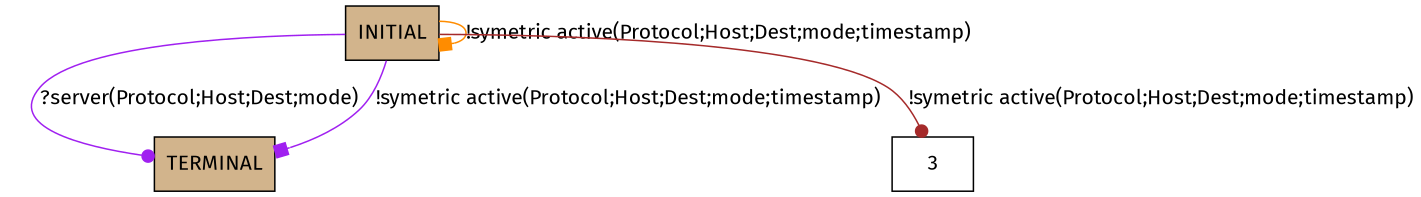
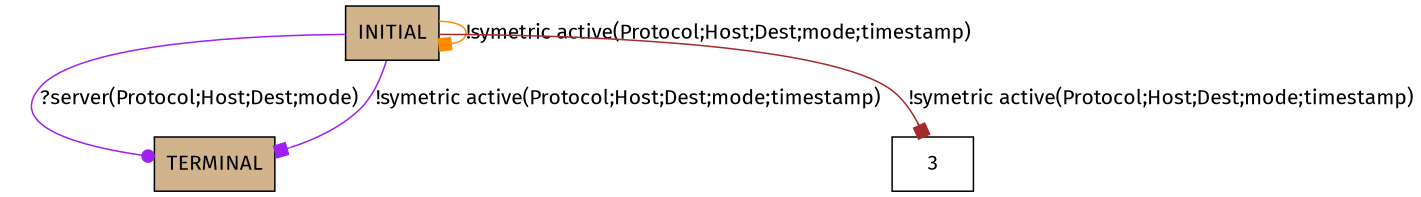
edge "INITIAL" -> "3": arrowhead dot -> box
